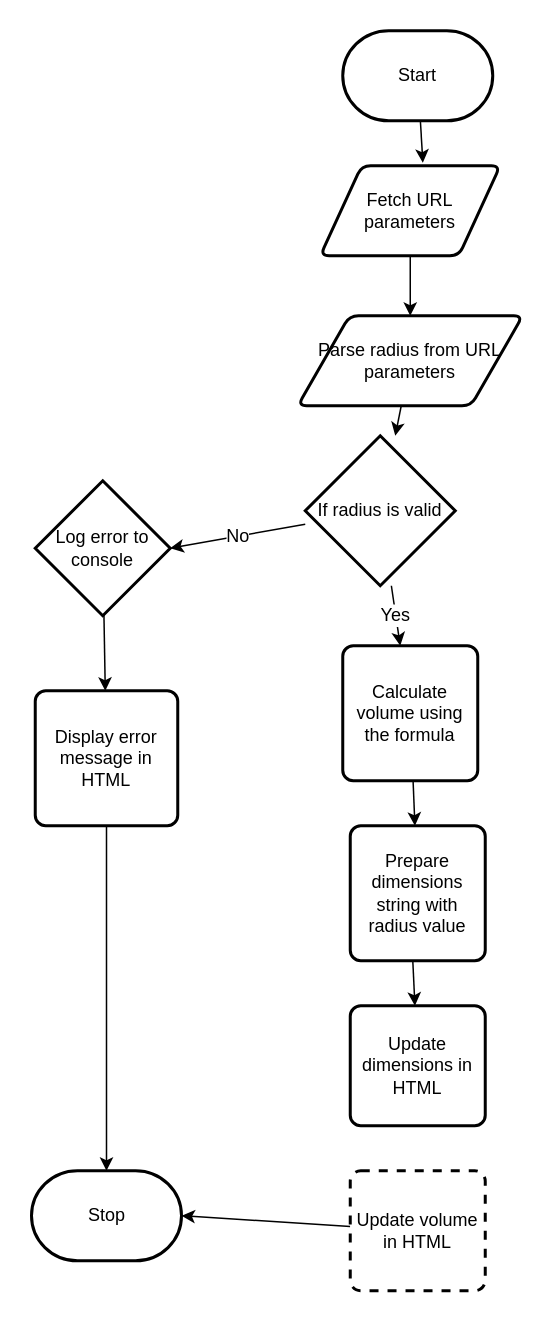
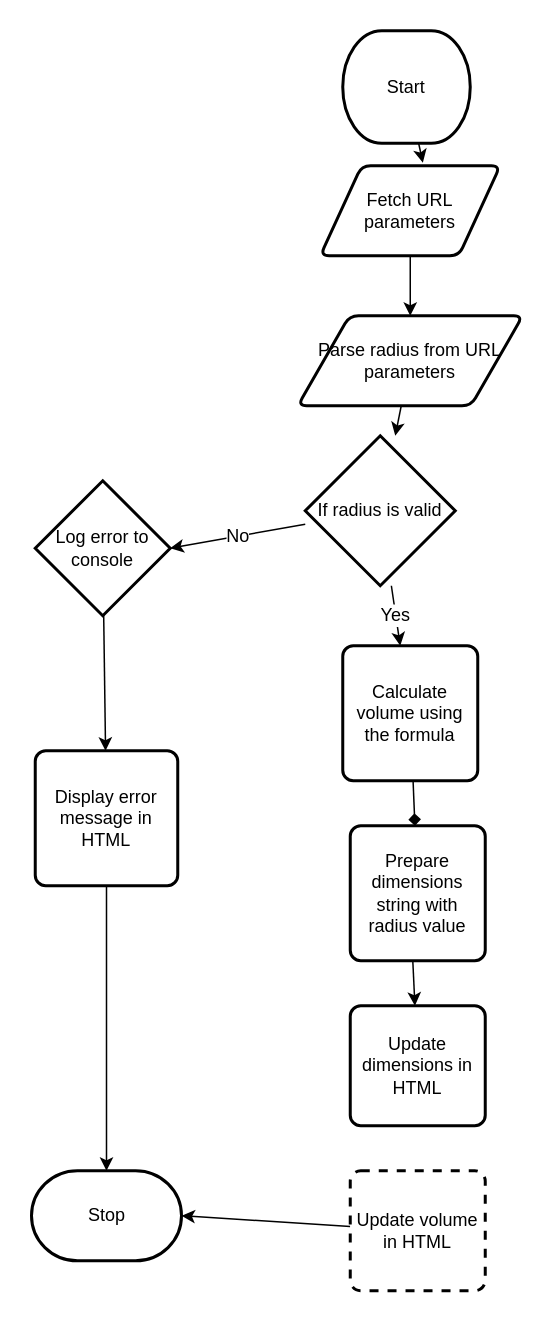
node "Start": size 150x90 -> 128x113
node "Display error message in HTML": moved (107, 758) -> (107, 818)
edge "Calculate volume using the formula" -> "Prepare dimensions string with radius value": arrowhead classic -> diamond
